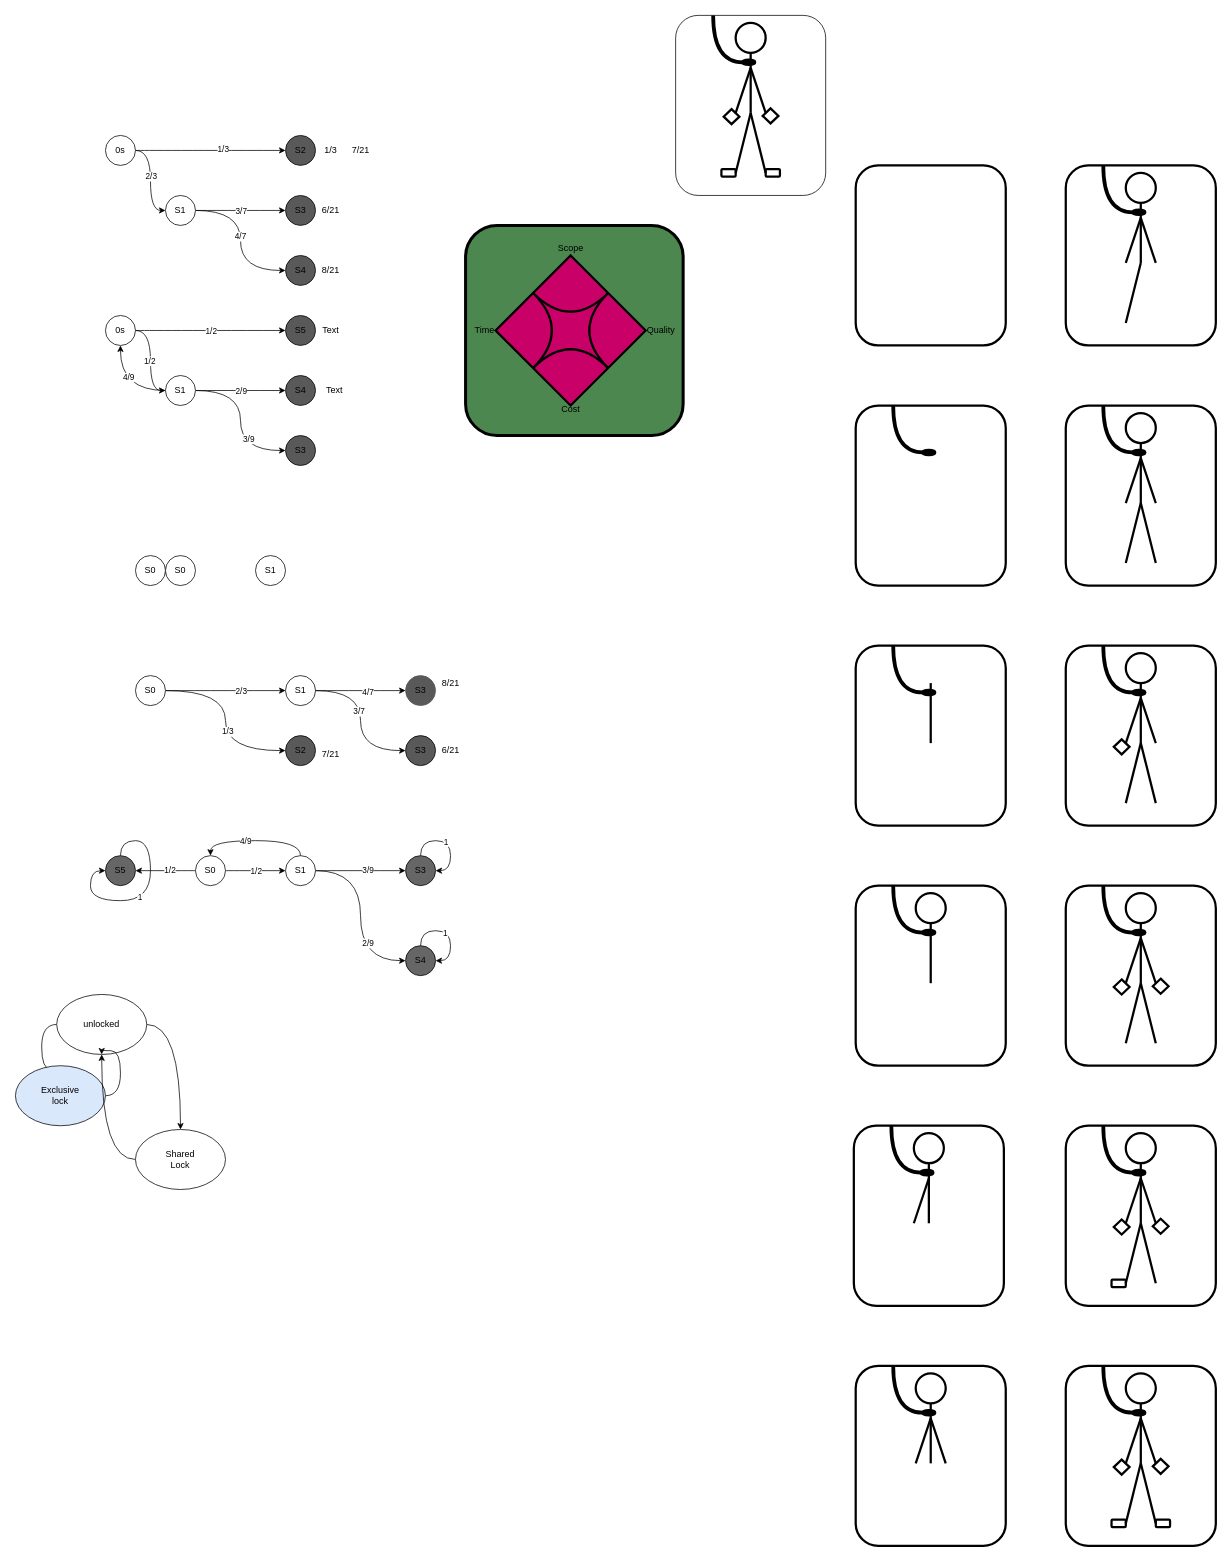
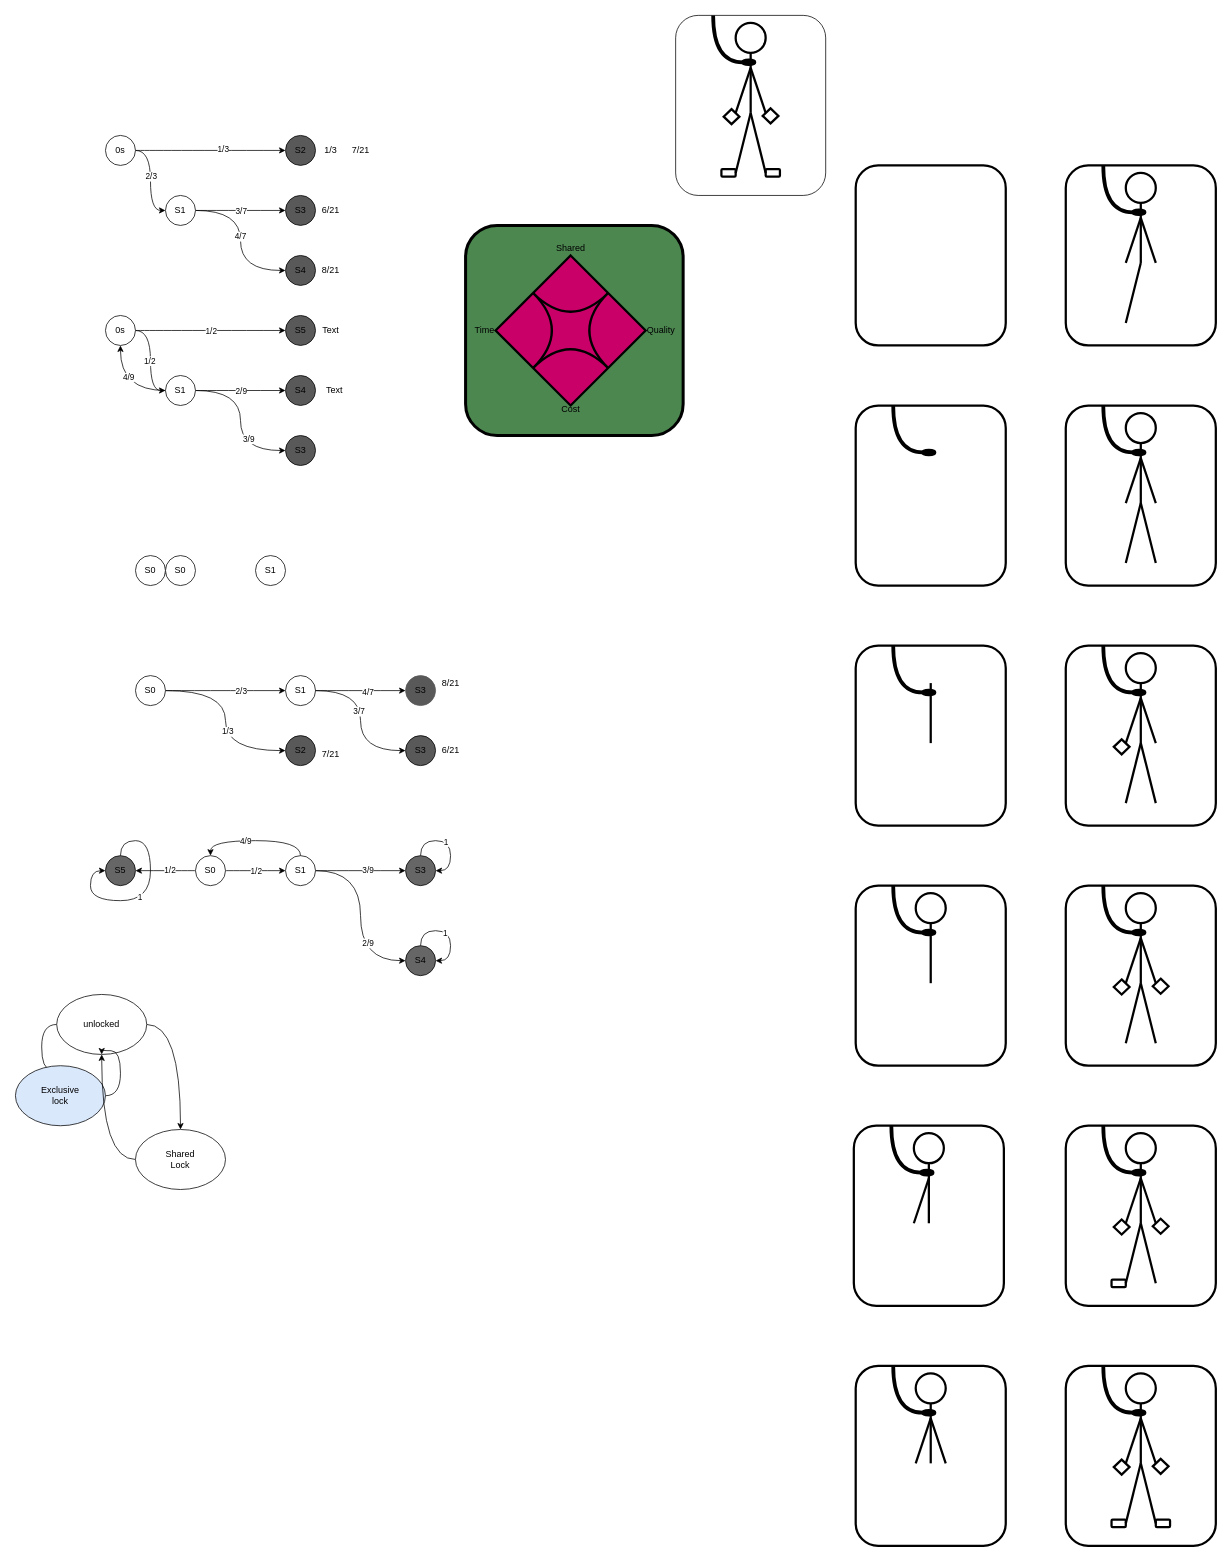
node "Scope": label "Scope" -> "Shared"
